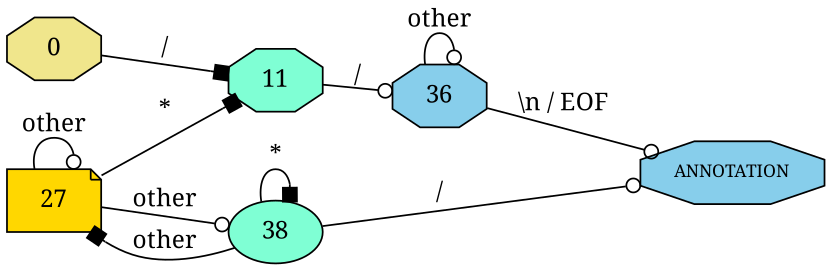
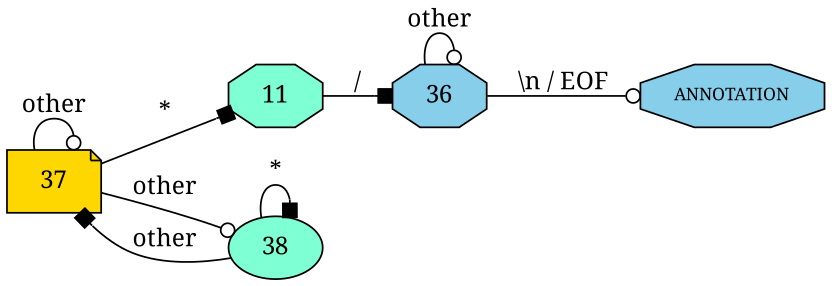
node "0": removed
edge "11" -> "36": arrowhead odot -> box
node "27": label "27" -> "37"
edge "38" -> "ANNOTATION": removed, label "/"
